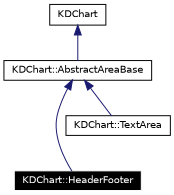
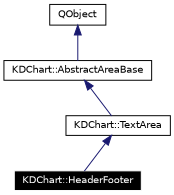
node "KDChart": label "KDChart" -> "QObject"
edge "KDChart::HeaderFooter" -> "KDChart::AbstractAreaBase": now "KDChart::HeaderFooter" -> "KDChart::TextArea"
